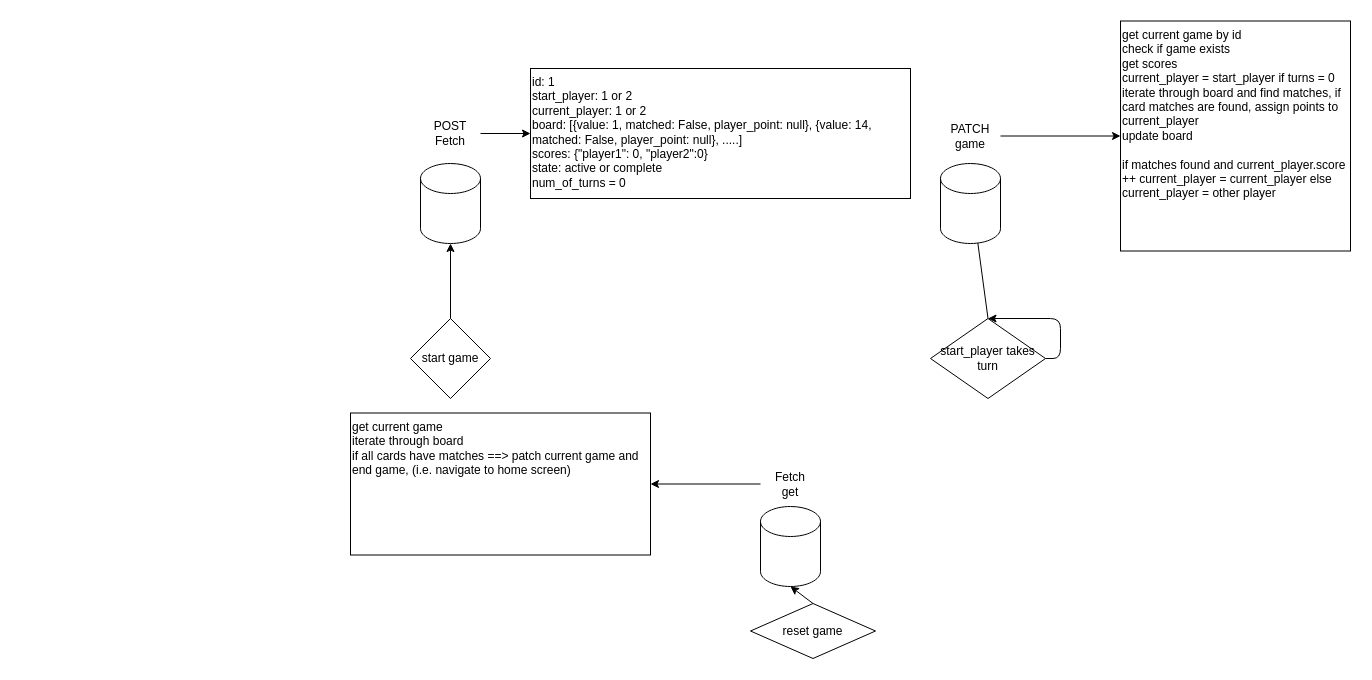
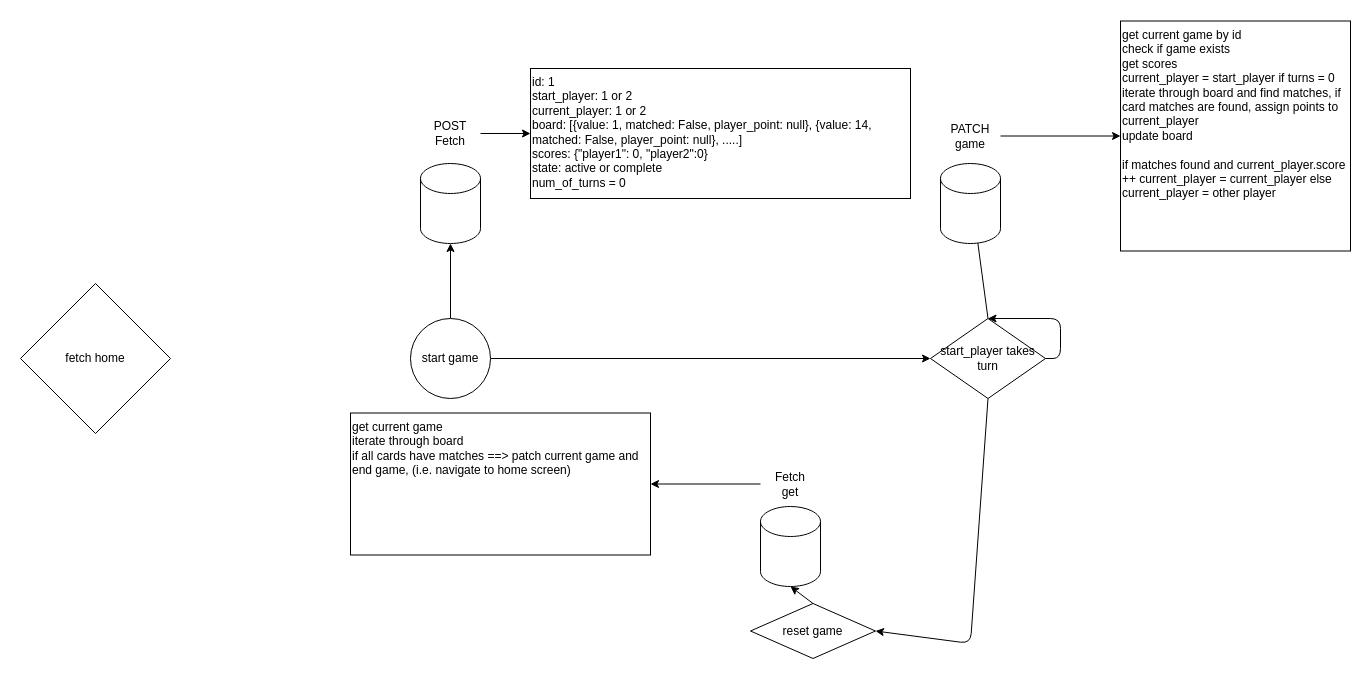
node "fetch home": added
node "start game": shape diamond -> ellipse
edge "start game" -> "start_player takes turn": added
edge "start_player takes turn" -> "reset game": added
